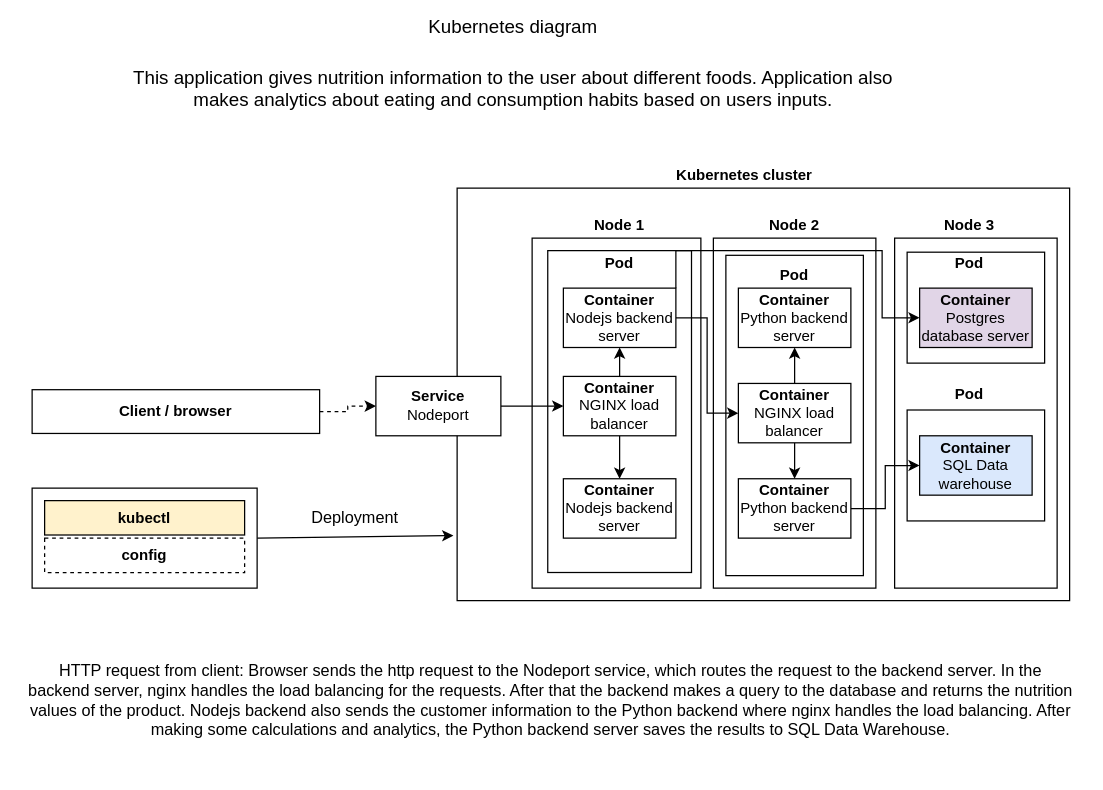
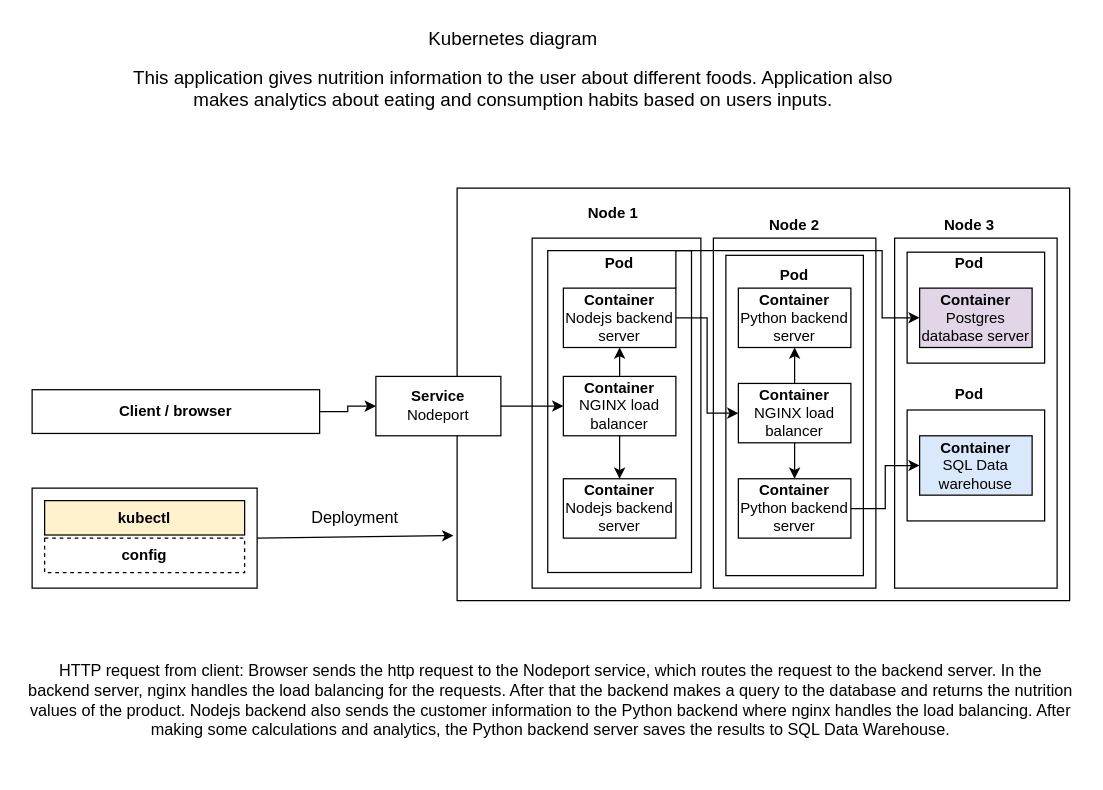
node "Kubernetes diagram": moved (513, 26) -> (513, 38)
node "Kubernetes cluster": removed
node "Node 1": moved (619, 226) -> (613, 213)
edge "Client / browser" -> "Service Nodeport": style dashed -> solid
